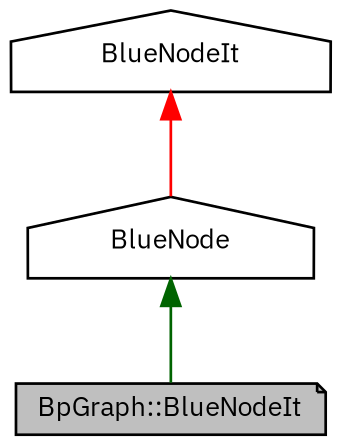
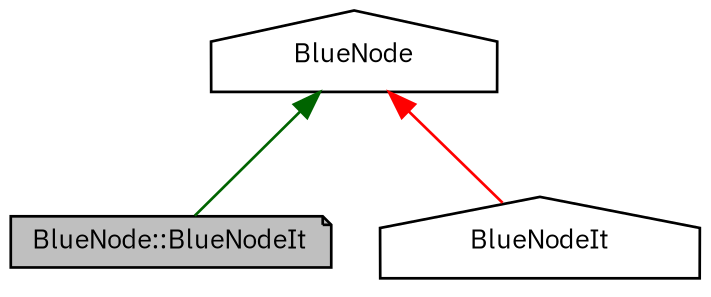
edge "BlueNode" -> "BlueNodeIt": reversed
node "BpGraph::BlueNodeIt": label "BpGraph::BlueNodeIt" -> "BlueNode::BlueNodeIt"
